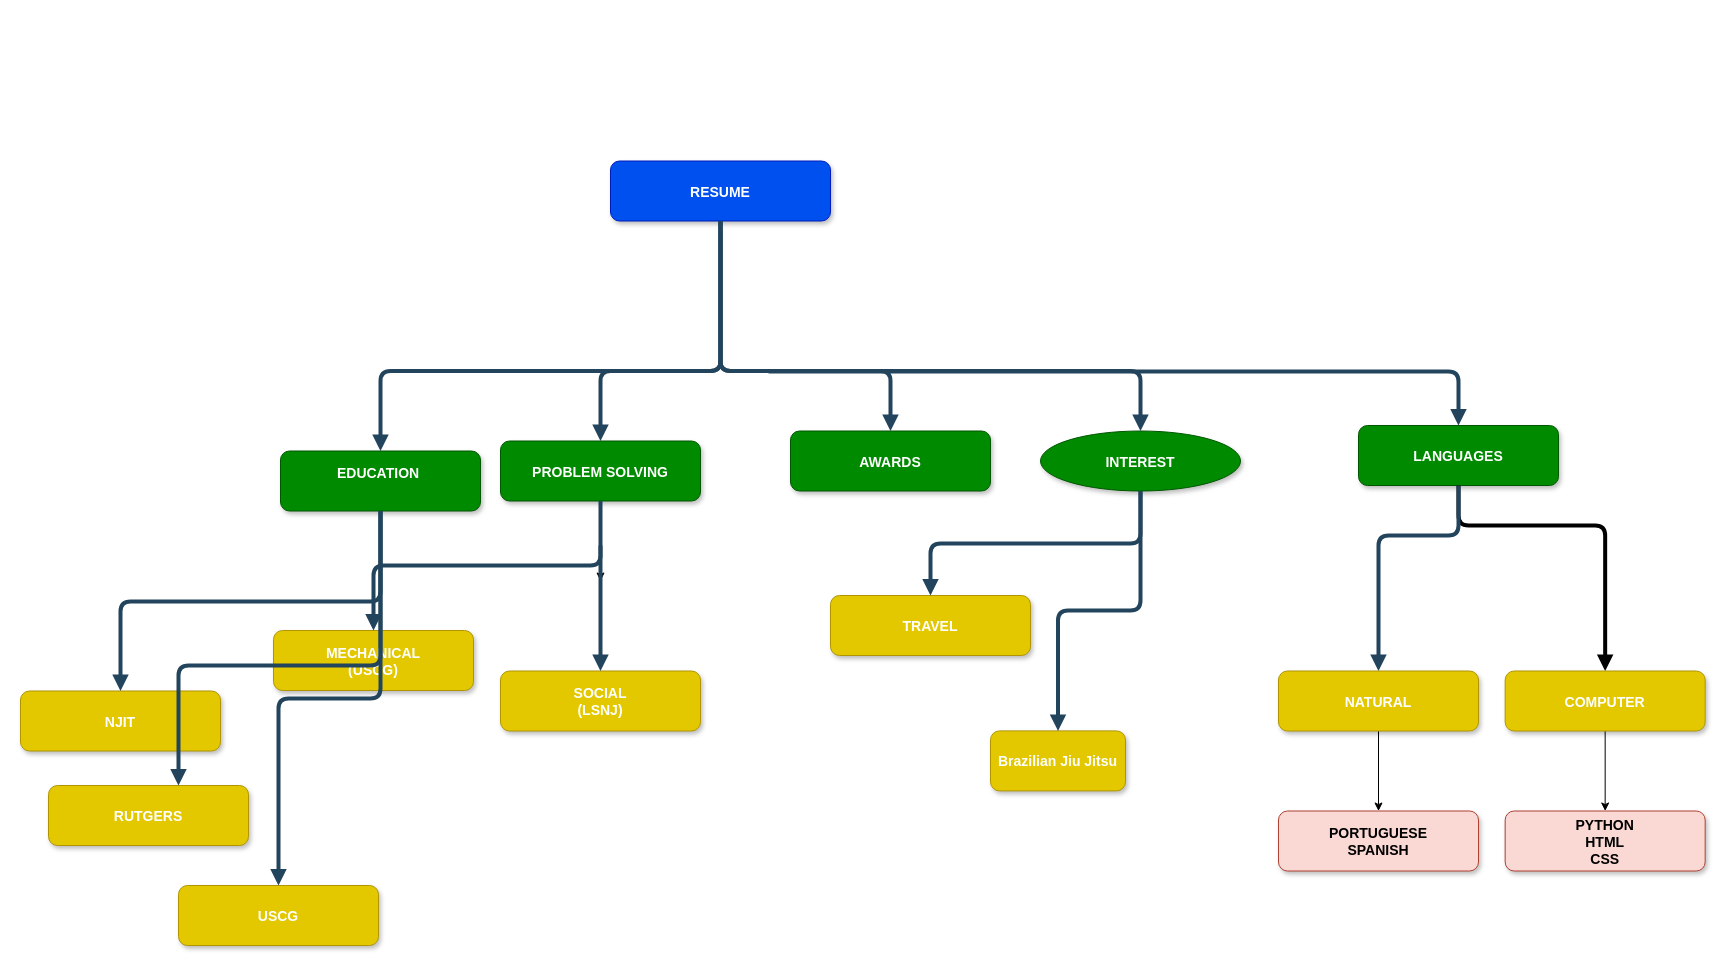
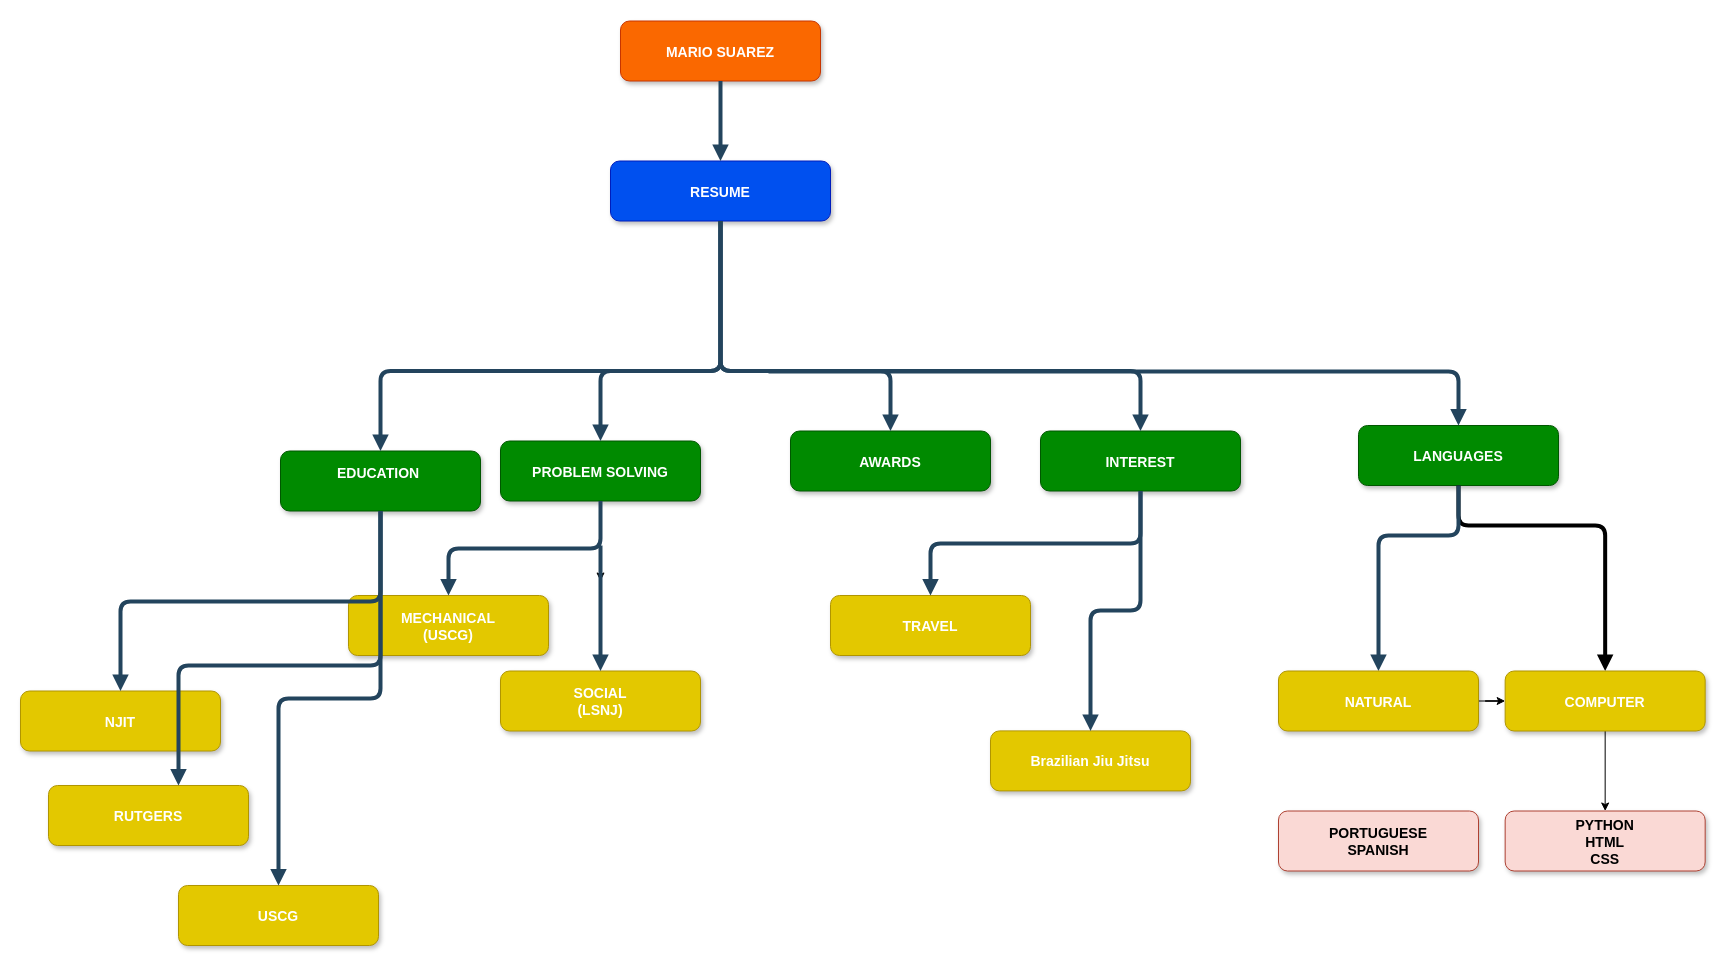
node "MARIO SUAREZ": added
edge "MARIO SUAREZ" -> "RESUME": added
node "INTEREST": shape ellipse -> rounded rectangle
node "MECHANICAL (USCG)": moved (374, 661) -> (449, 626)
node "Brazilian Jiu Jitsu": size 135x60 -> 200x60
edge "NATURAL" -> "PORTUGUESE SPANISH": now "NATURAL" -> "COMPUTER"
